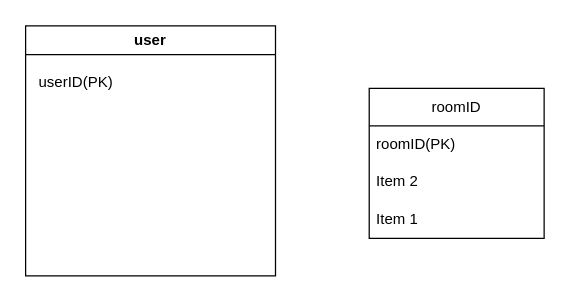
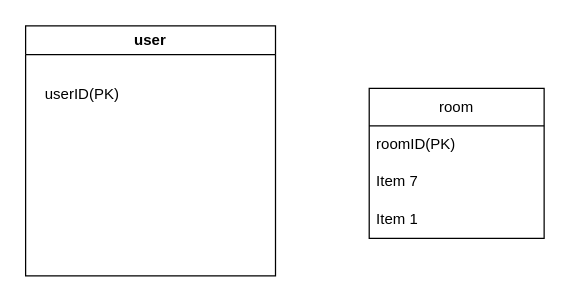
node "userID(PK)": moved (76, 82) -> (82, 94)
node "roomID": label "roomID" -> "room"
node "Item 2": label "Item 2" -> "Item 7"
